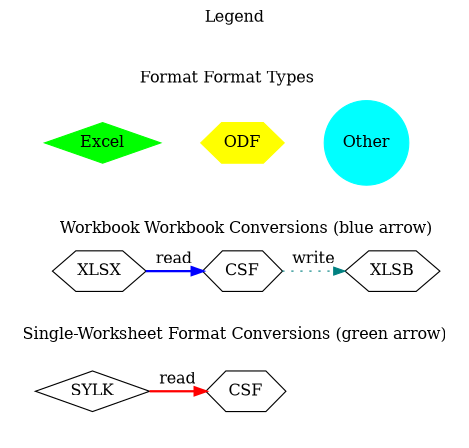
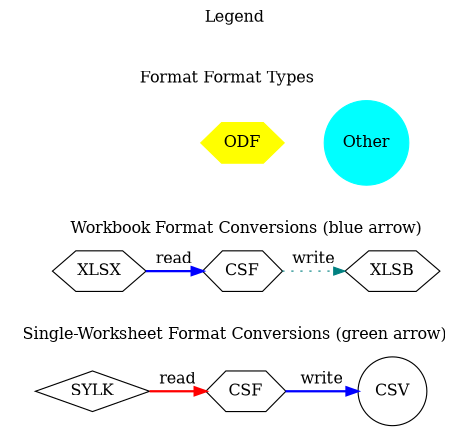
node "Excel": removed
cluster "Workbook Workbook Conversions (blue arrow)": label "Workbook Workbook Conversions (blue arrow)" -> "Workbook Format Conversions (blue arrow)"
node "CSV": added
